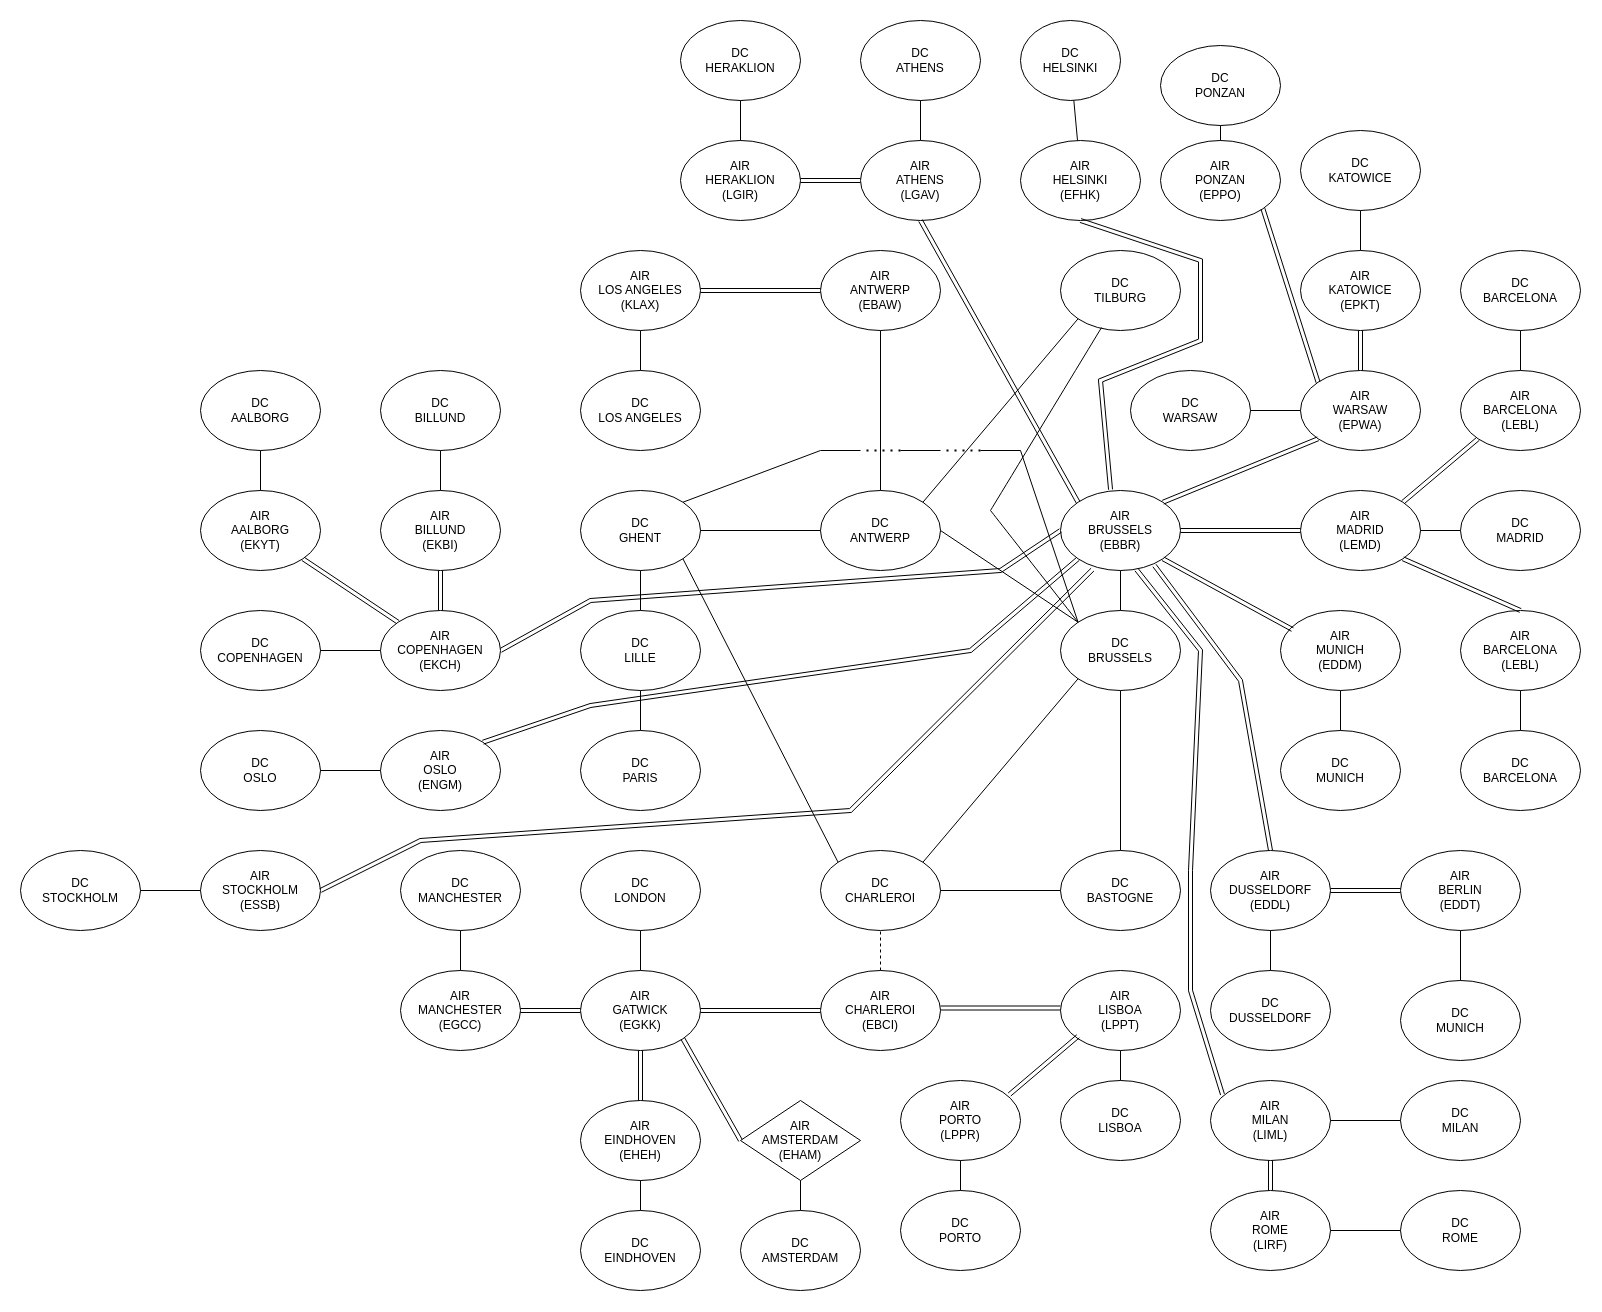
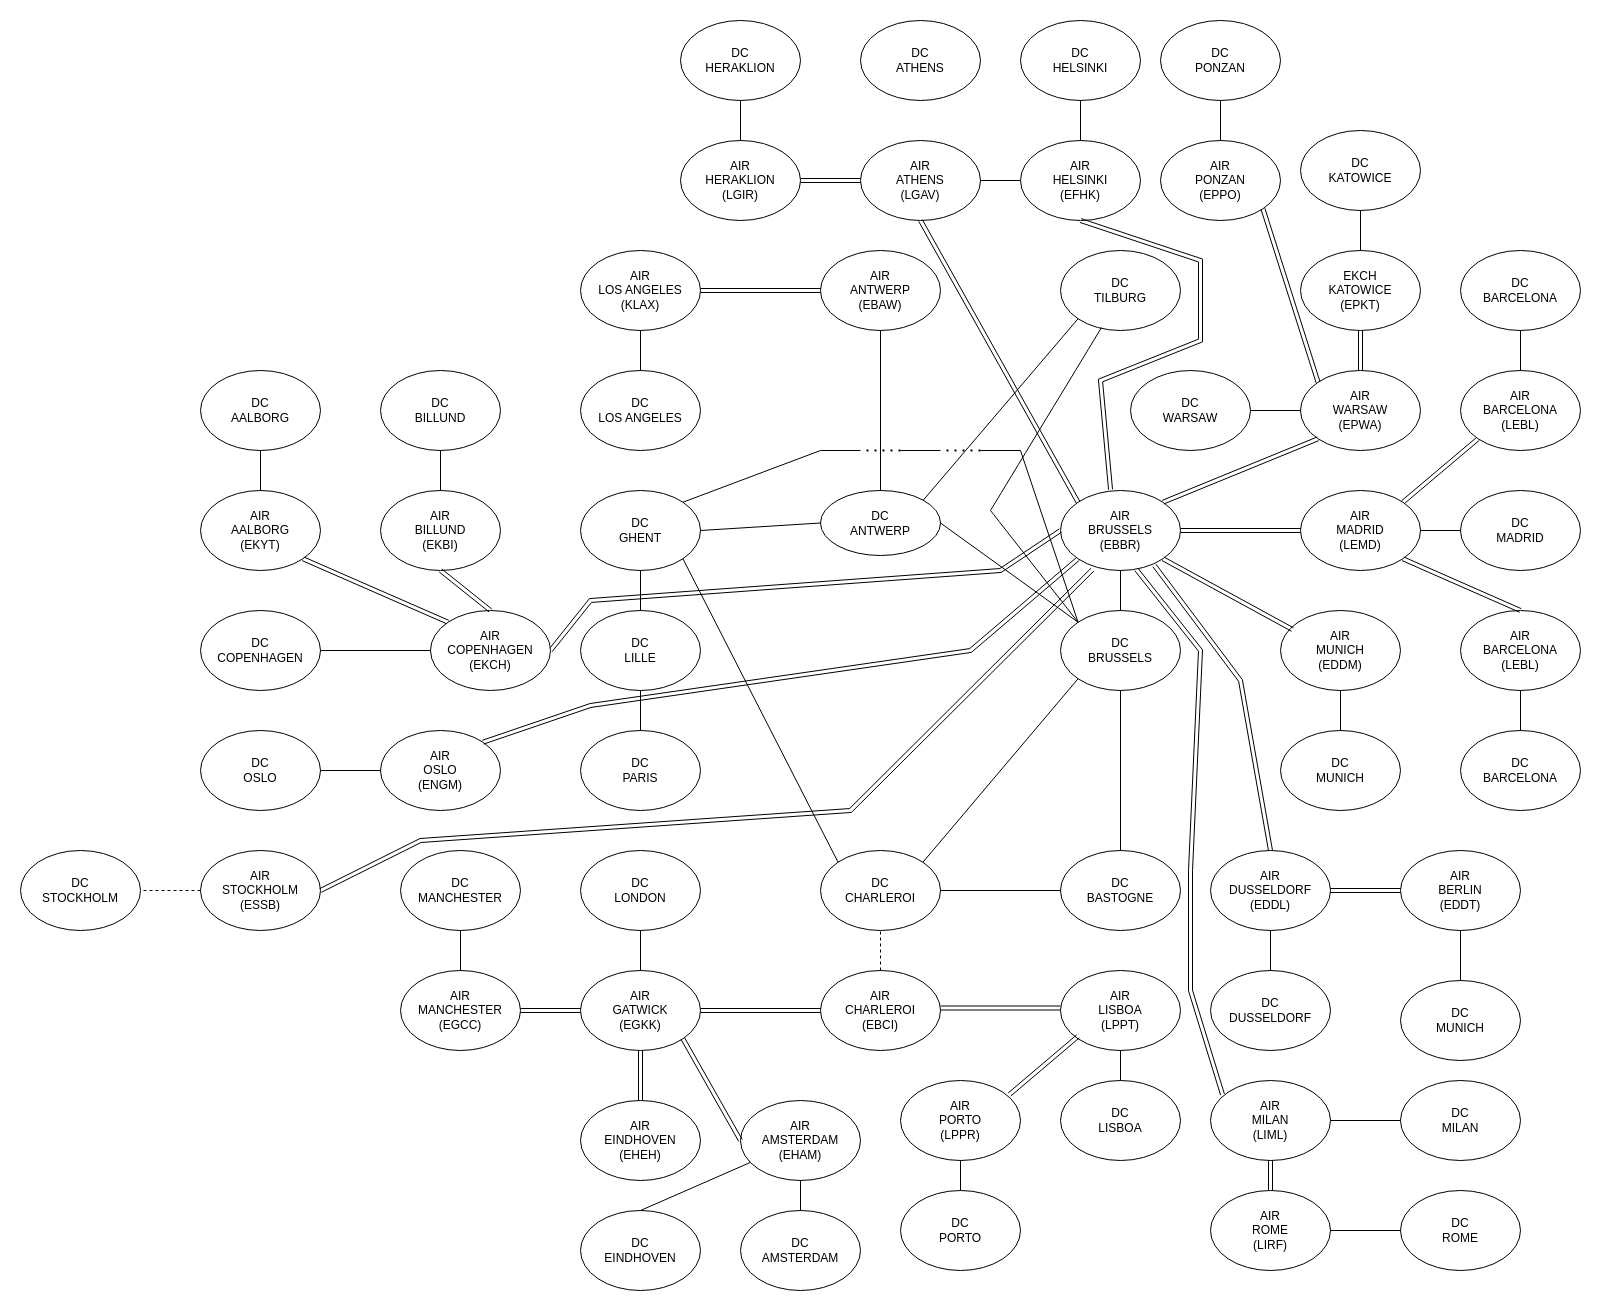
node "DC HELSINKI": size 100x80 -> 120x80
node "DC PONZAN": moved (1221, 86) -> (1221, 61)
edge "DC ATHENS" -- "AIR ATHENS (LGAV)": now "AIR HELSINKI (EFHK)" -- "AIR ATHENS (LGAV)"
node "AIR KATOWICE (EPKT)": label "AIR KATOWICE (EPKT)" -> "EKCH KATOWICE (EPKT)"
node "DC ANTWERP": size 120x80 -> 120x65
node "AIR COPENHAGEN (EKCH)": moved (441, 651) -> (491, 651)
edge "DC STOCKHOLM" -- "AIR STOCKHOLM (ESSB)": style solid -> dashed
node "AIR AMSTERDAM (EHAM)": shape diamond -> ellipse
edge "AIR EINDHOVEN (EHEH)" -- "DC EINDHOVEN": now "AIR AMSTERDAM (EHAM)" -- "DC EINDHOVEN"
